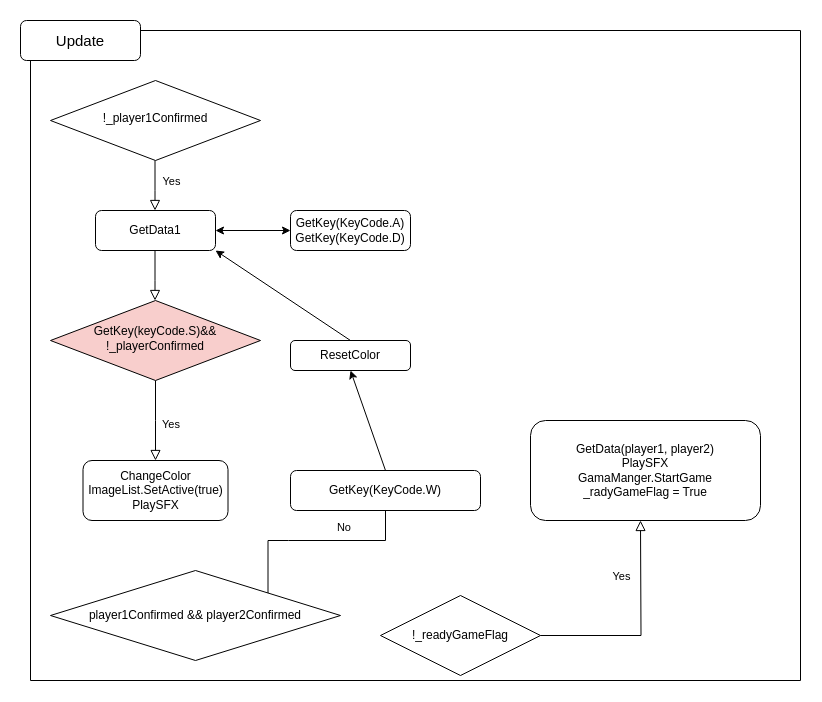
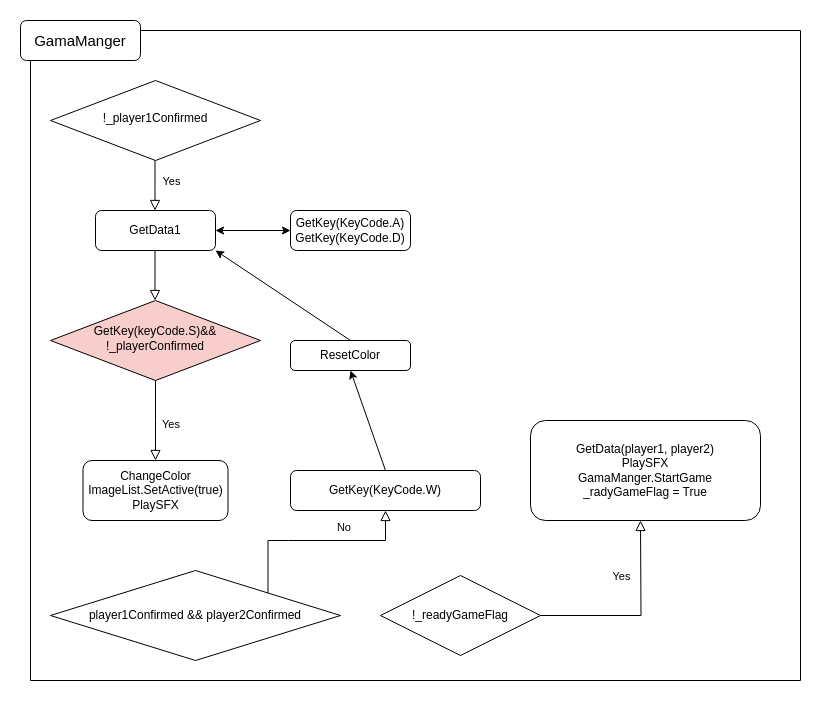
node "Update": label "Update" -> "GamaManger"
edge "GetKey(KeyCode.W)" -- "player1Confirmed && player2Confirmed": arrowhead none -> block
node "!_readyGameFlag": moved (461, 636) -> (461, 616)
